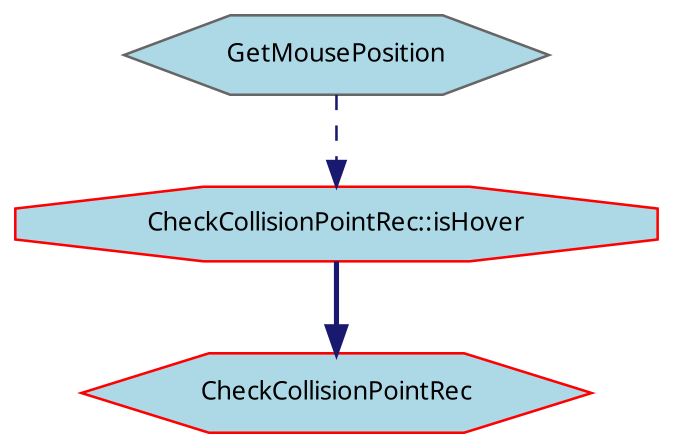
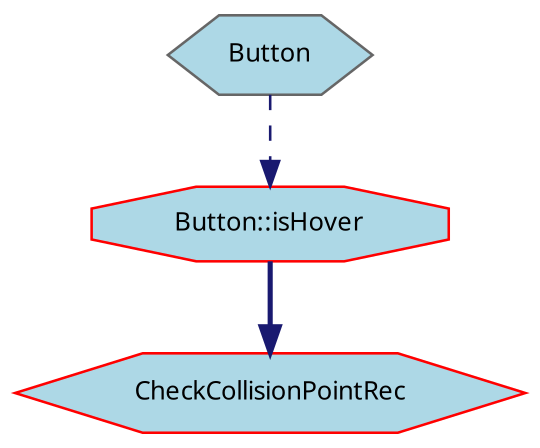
node "GetMousePosition": label "GetMousePosition" -> "Button"
node "CheckCollisionPointRec::isHover": label "CheckCollisionPointRec::isHover" -> "Button::isHover"
